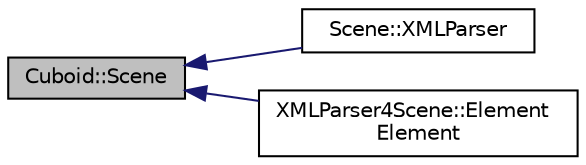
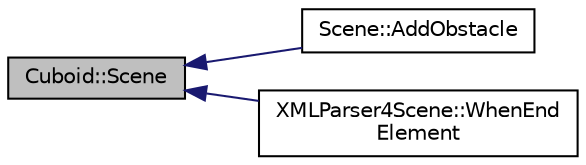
node "Scene::XMLParser": label "Scene::XMLParser" -> "Scene::AddObstacle"
node "XMLParser4Scene::Element Element": label "XMLParser4Scene::Element Element" -> "XMLParser4Scene::WhenEnd Element"
